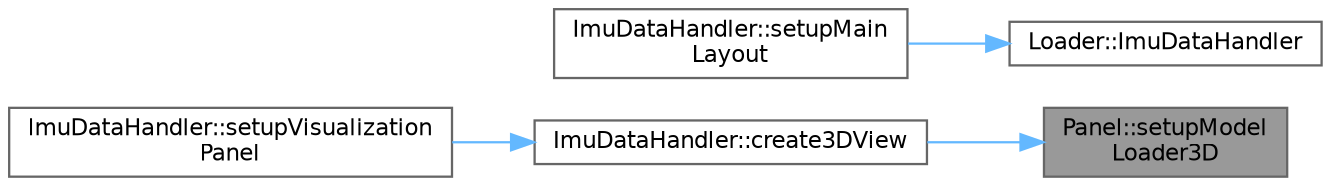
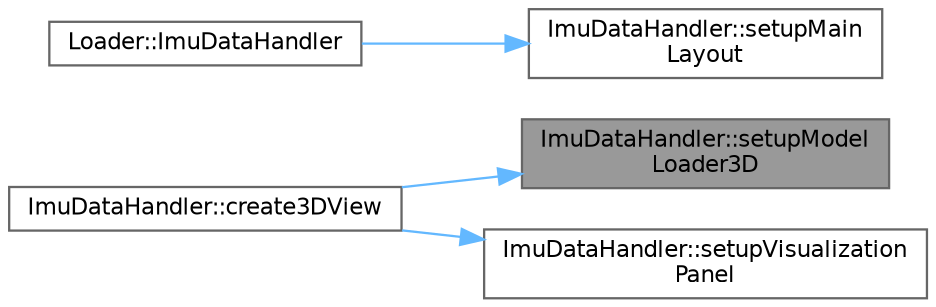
edge "ImuDataHandler::setupMain Layout" -> "Loader::ImuDataHandler": reversed
edge "ImuDataHandler::setupVisualization Panel" -> "ImuDataHandler::create3DView": reversed
node "Panel::setupModel Loader3D": label "Panel::setupModel Loader3D" -> "ImuDataHandler::setupModel Loader3D"
